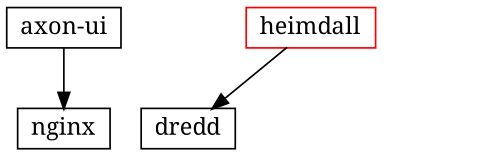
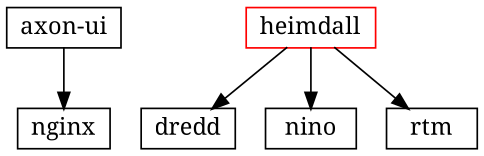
node "nino": added
node "rtm": added
